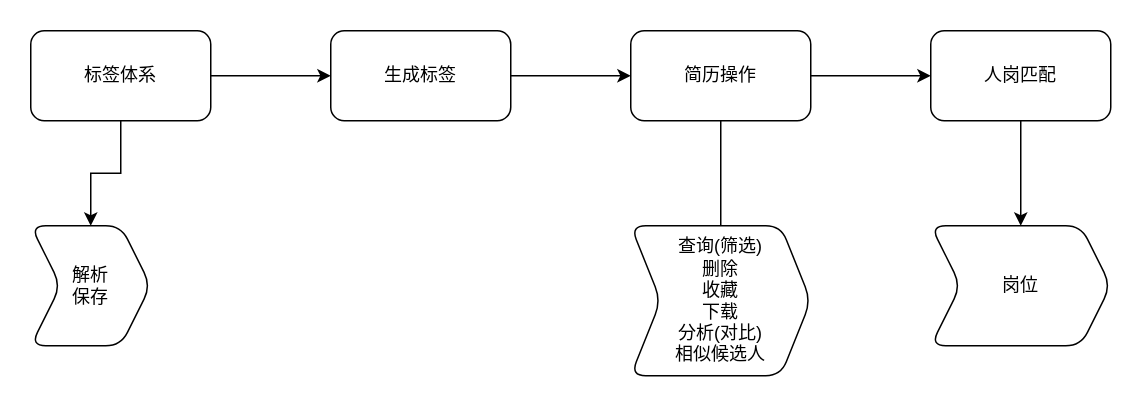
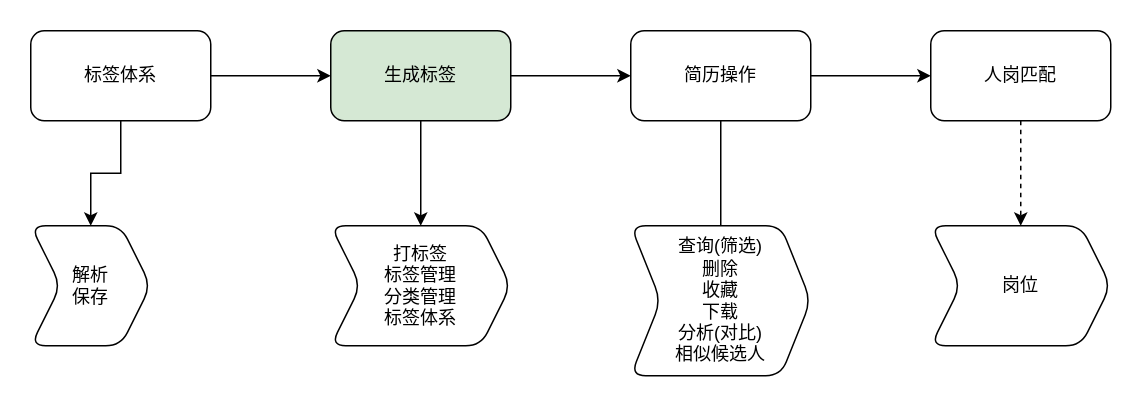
node "生成标签": fillcolor #ffffff -> #d5e8d4
edge "人岗匹配" -> "岗位": style solid -> dashed
edge "生成标签" -> "打标签 标签管理 分类管理 标签体系": added
node "打标签 标签管理 分类管理 标签体系": added
